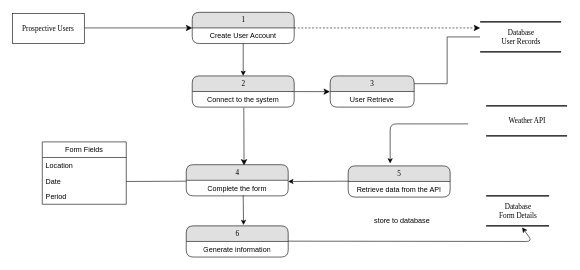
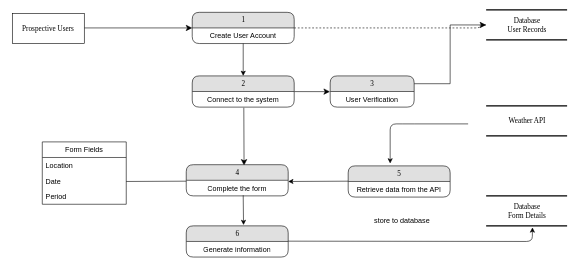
node "Database User Records": moved (521, 37) -> (527, 25)
node "User Retrieve": label "User Retrieve" -> "User Verification"
node "Database Form Details": size 63x30 -> 81x30
